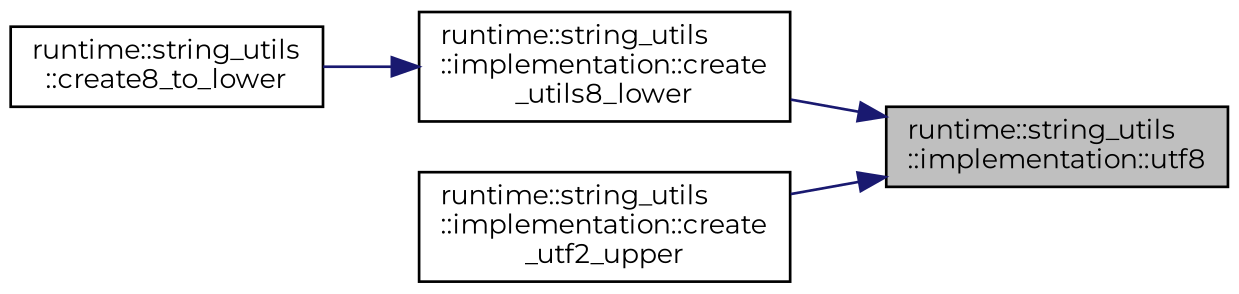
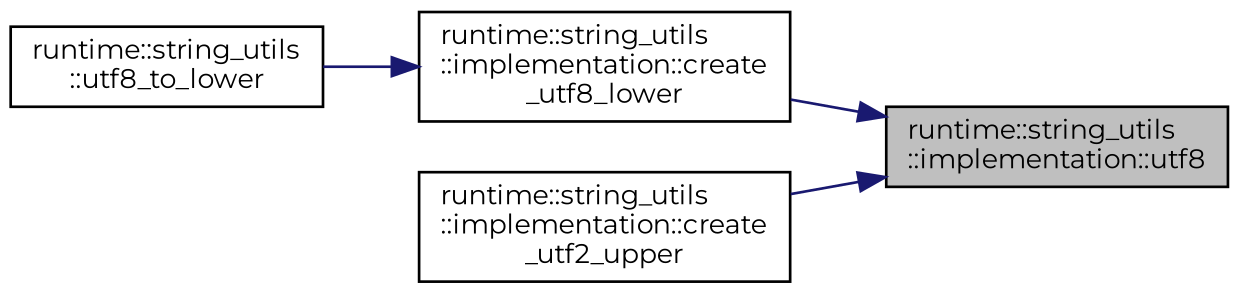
node "runtime::string_utils ::create8_to_lower": label "runtime::string_utils ::create8_to_lower" -> "runtime::string_utils ::utf8_to_lower"
node "runtime::string_utils ::implementation::create _utils8_lower": label "runtime::string_utils ::implementation::create _utils8_lower" -> "runtime::string_utils ::implementation::create _utf8_lower"
